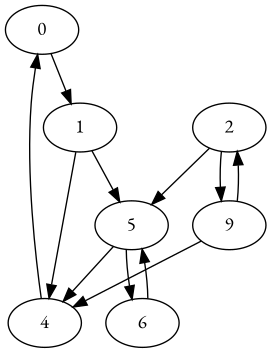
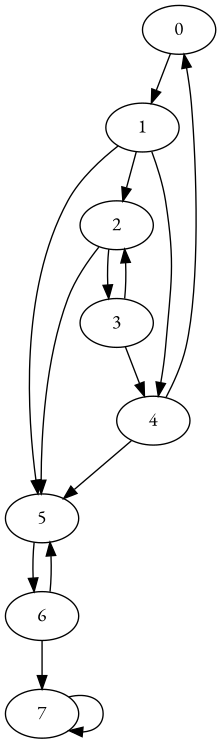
edge "1" -> "2": added
node "9": label "9" -> "3"
edge "5" -> "4": reversed
node "7": added
